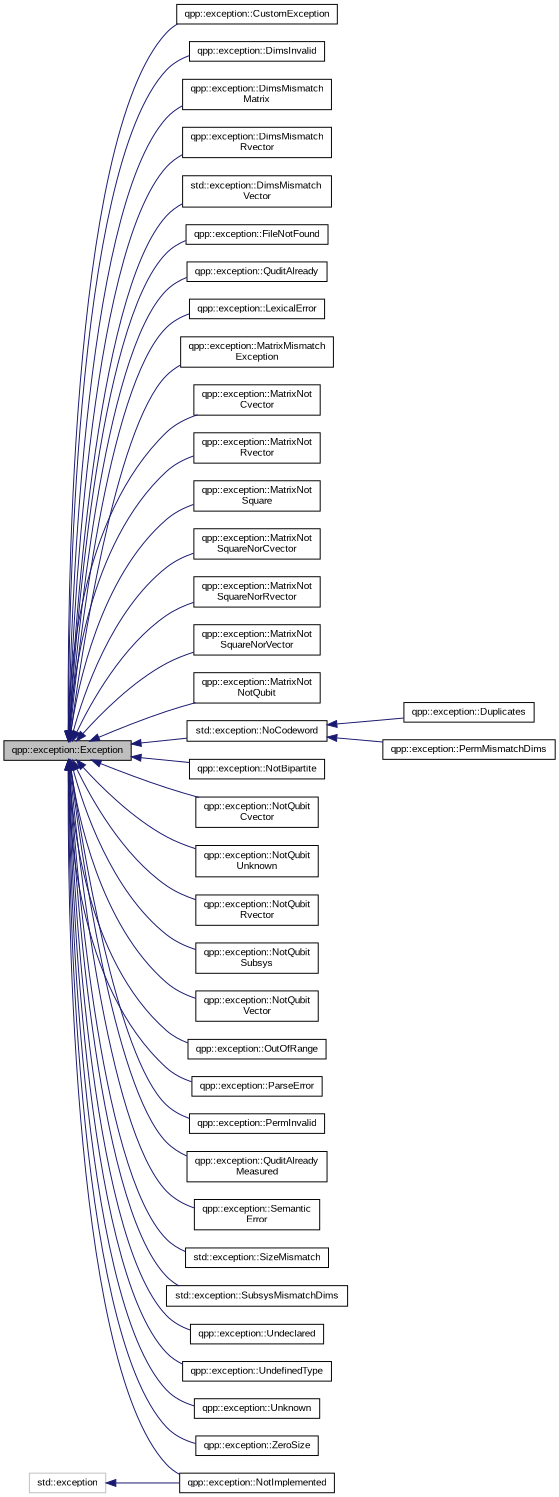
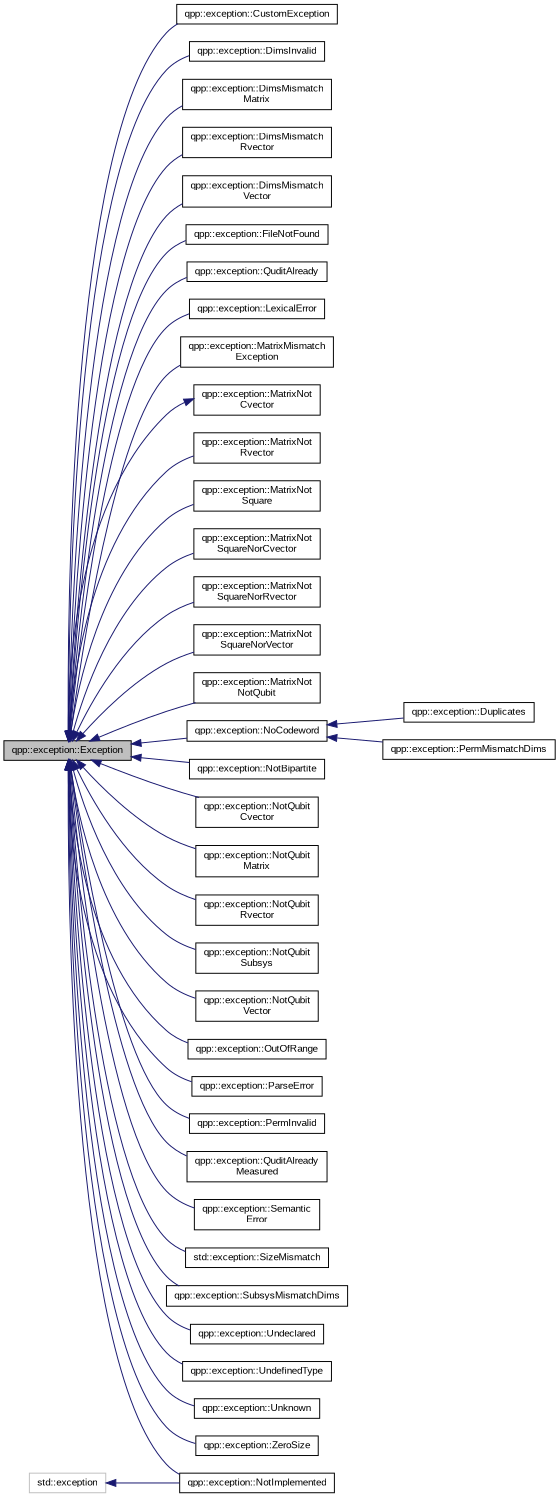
node "std::exception::DimsMismatch Vector": label "std::exception::DimsMismatch Vector" -> "qpp::exception::DimsMismatch Vector"
edge "qpp::exception::MatrixNot Cvector" -> "qpp::exception::Exception": reversed
node "std::exception::NoCodeword": label "std::exception::NoCodeword" -> "qpp::exception::NoCodeword"
node "qpp::exception::NotQubit Unknown": label "qpp::exception::NotQubit Unknown" -> "qpp::exception::NotQubit Matrix"
node "std::exception::SubsysMismatchDims": label "std::exception::SubsysMismatchDims" -> "qpp::exception::SubsysMismatchDims"
